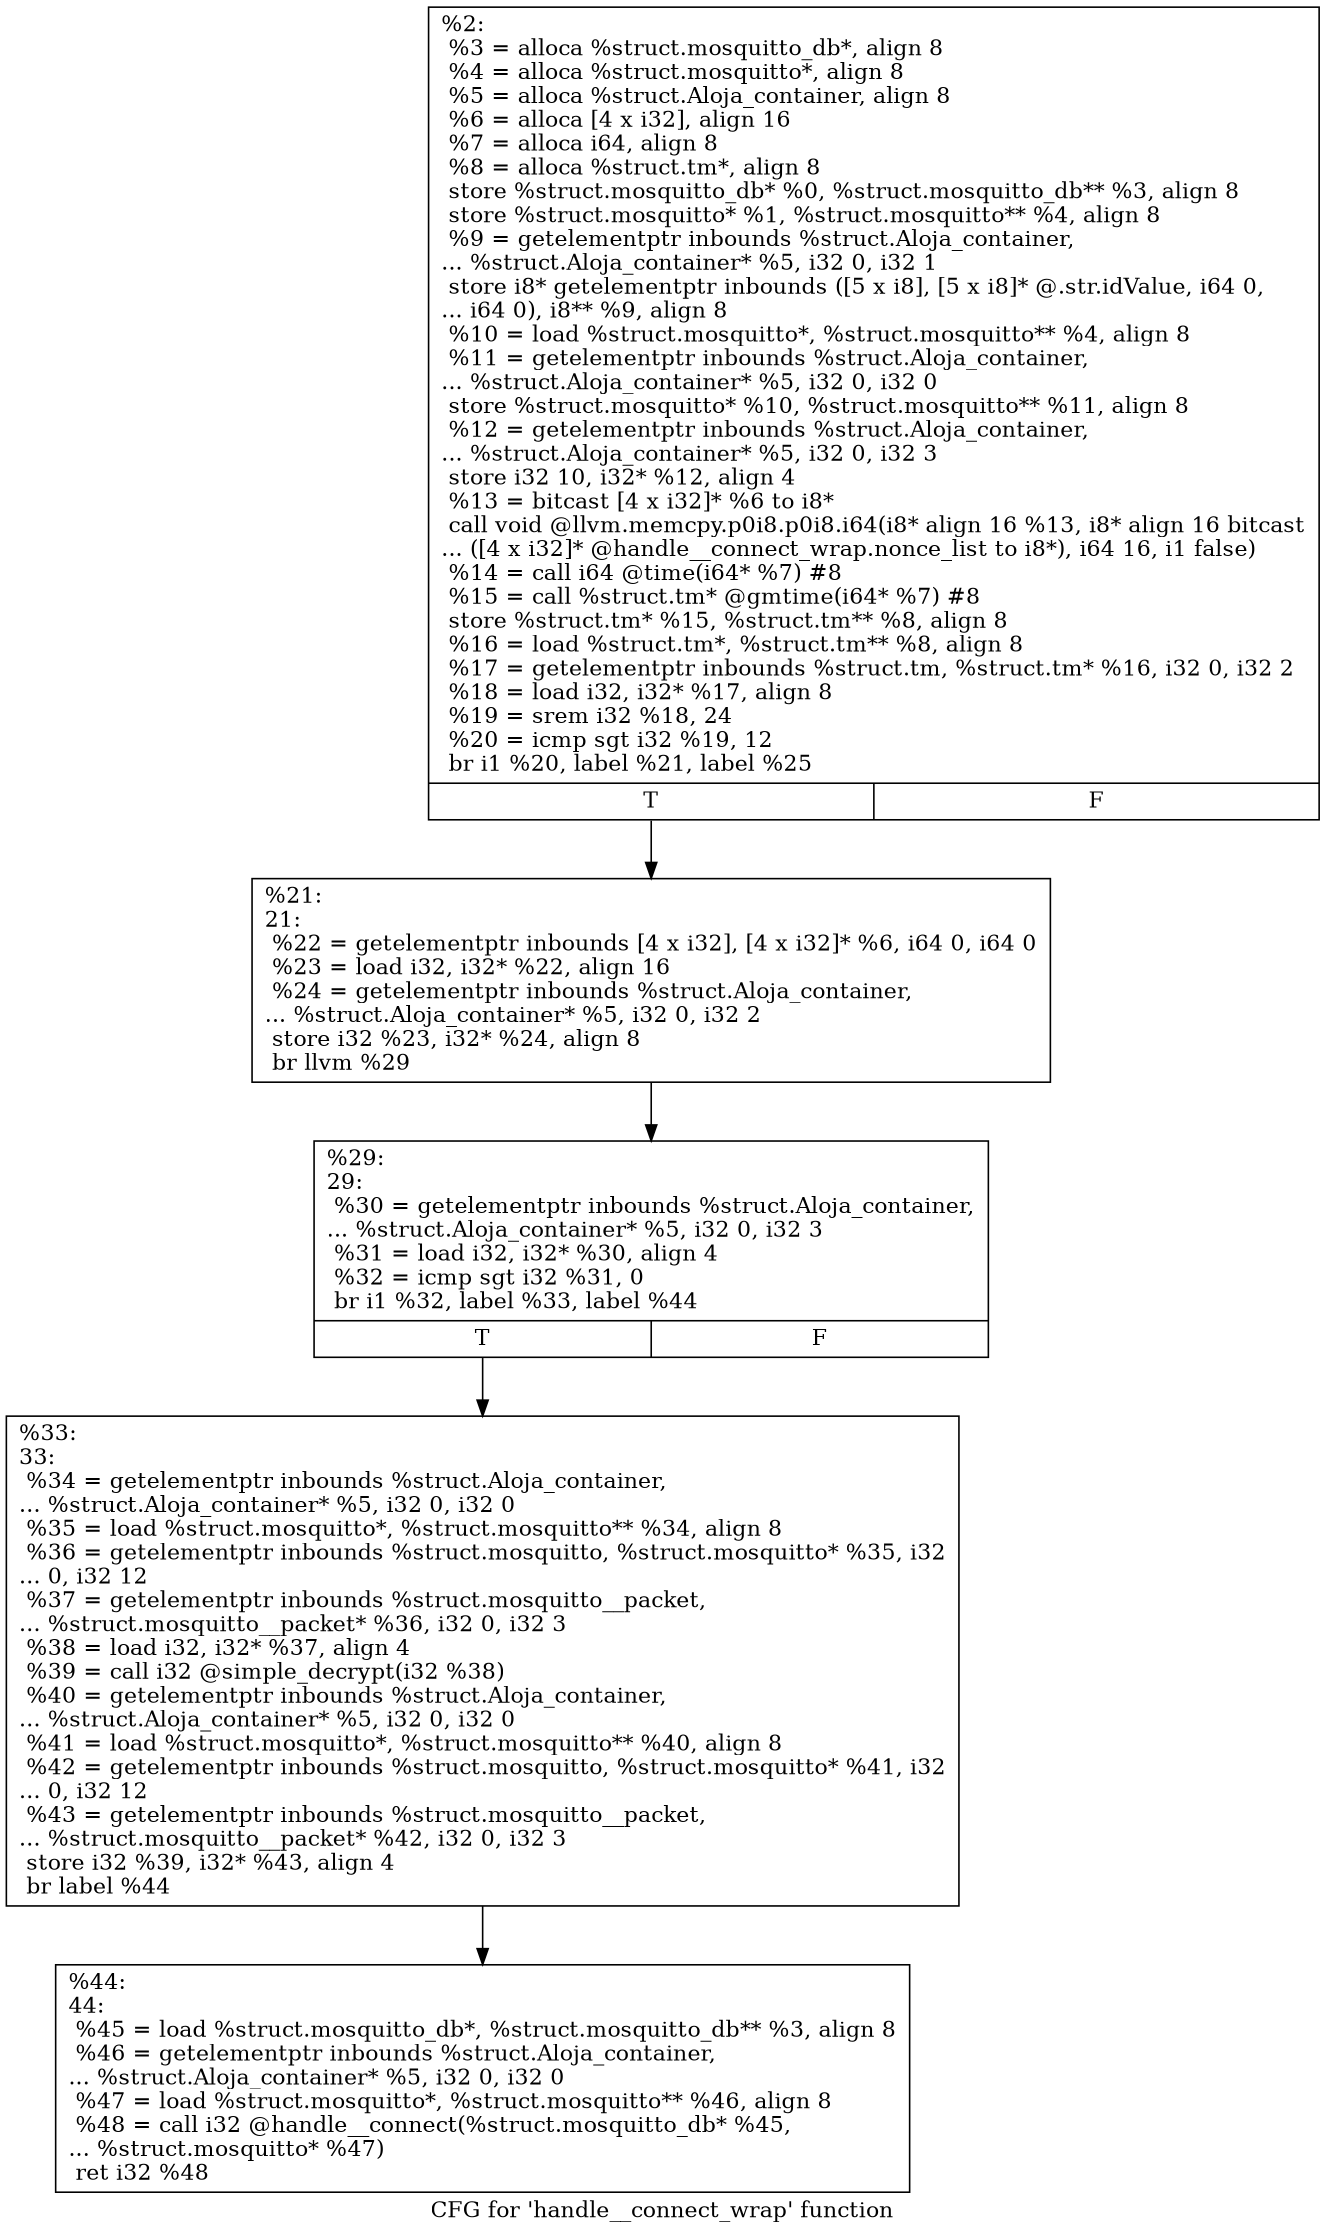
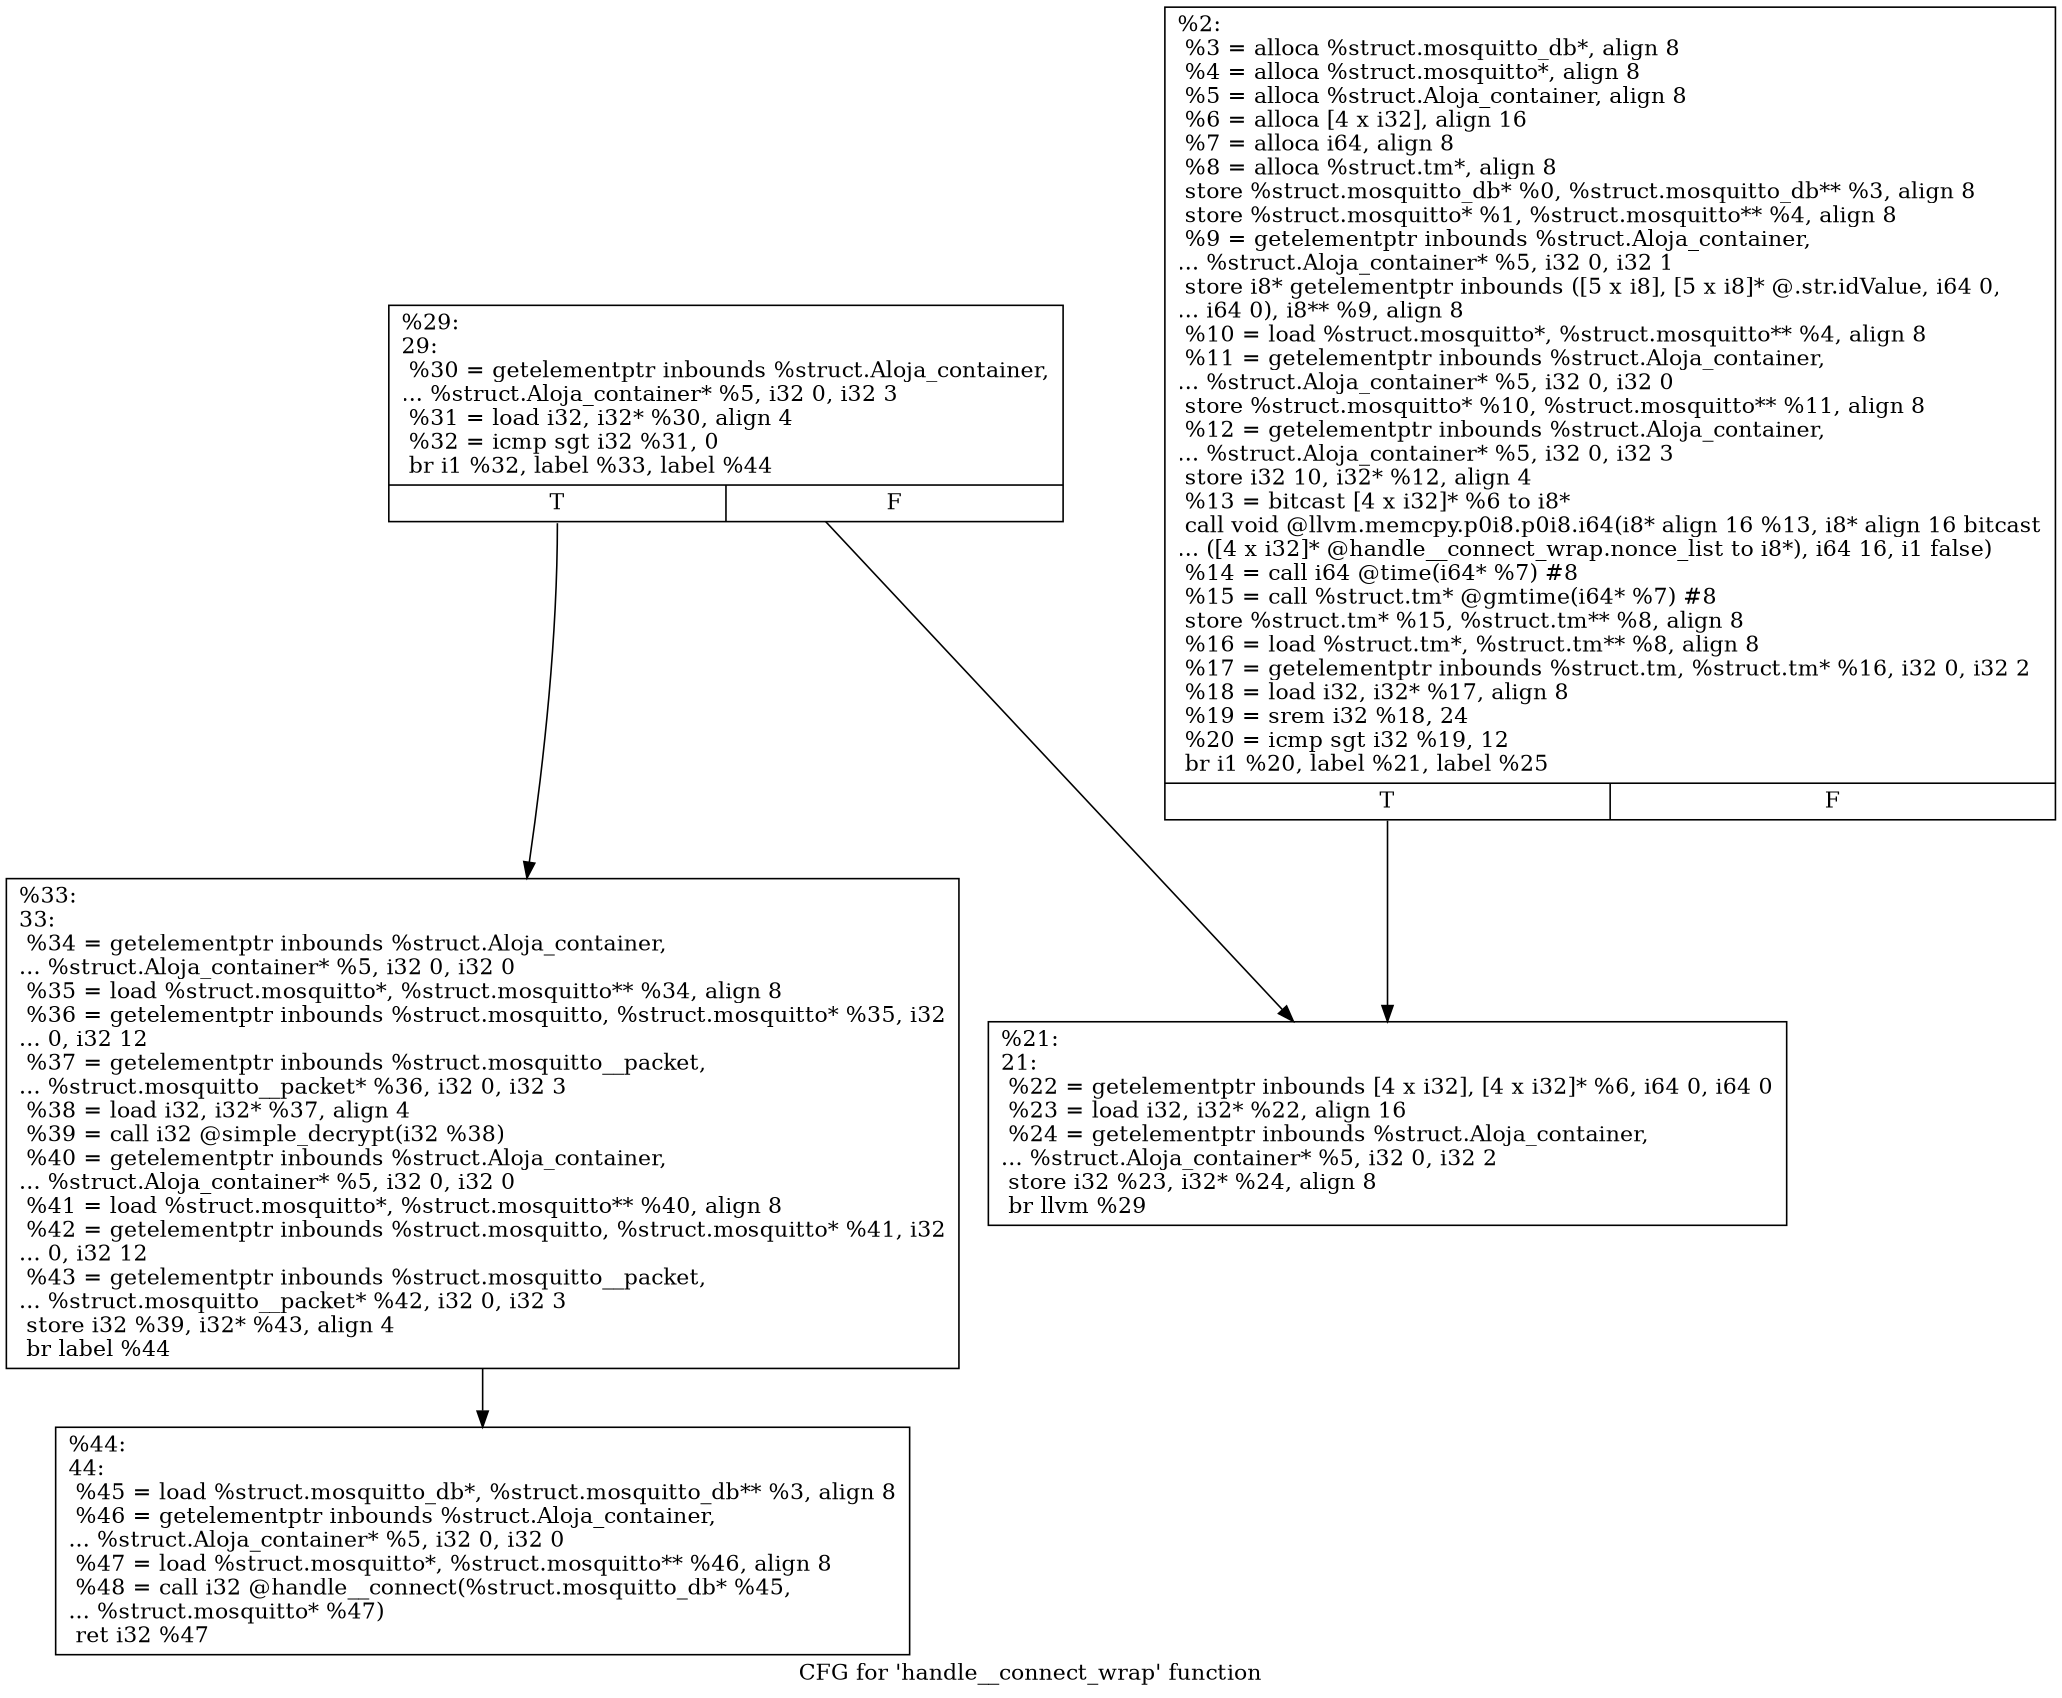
edge "%21:" -> "%29:": reversed
node "%44:": text "ret i32 %48" -> "ret i32 %47"
